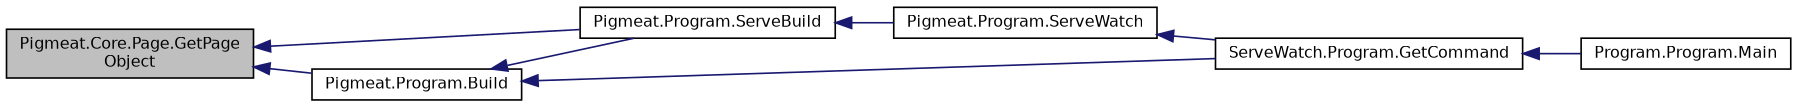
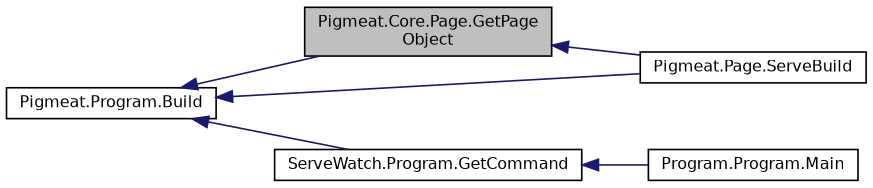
node "Pigmeat.Program.ServeBuild": label "Pigmeat.Program.ServeBuild" -> "Pigmeat.Page.ServeBuild"
node "Pigmeat.Program.ServeWatch": removed
edge "Pigmeat.Program.Build" -> "Pigmeat.Core.Page.GetPage Object": reversed
